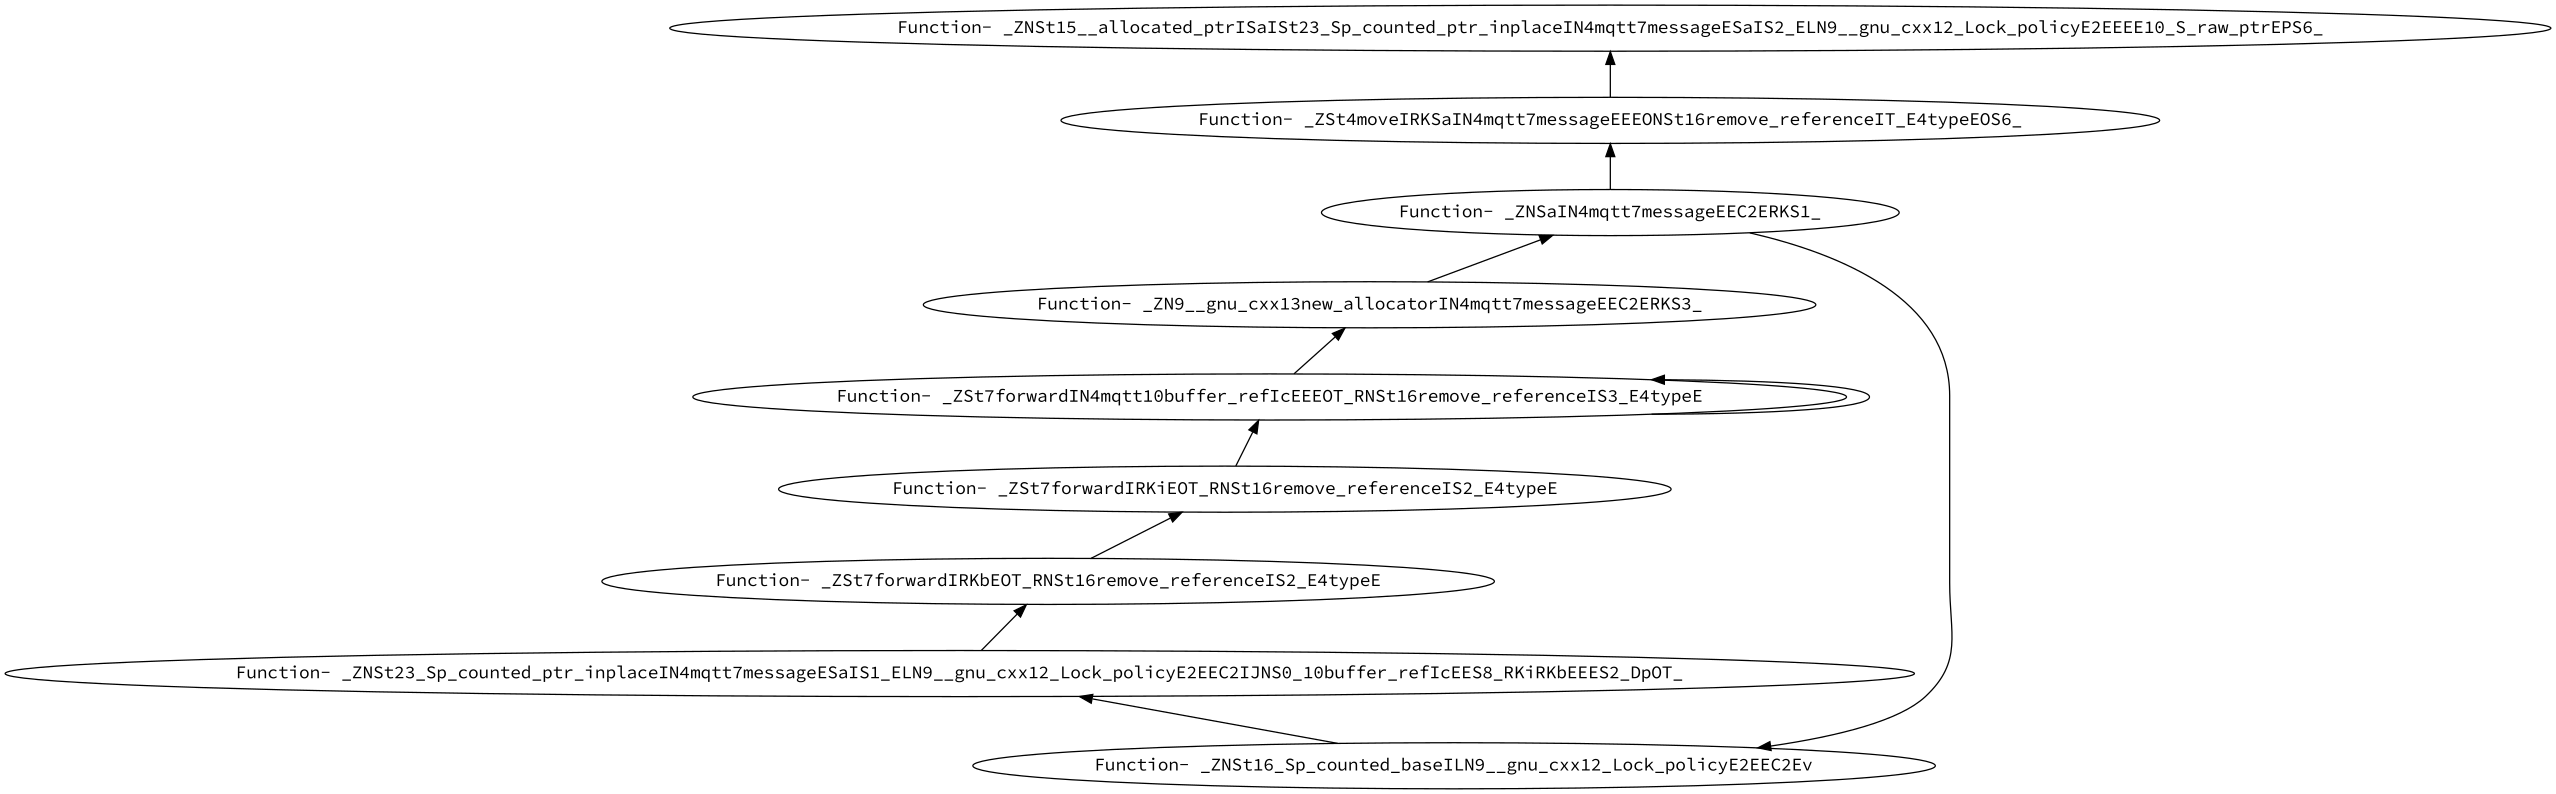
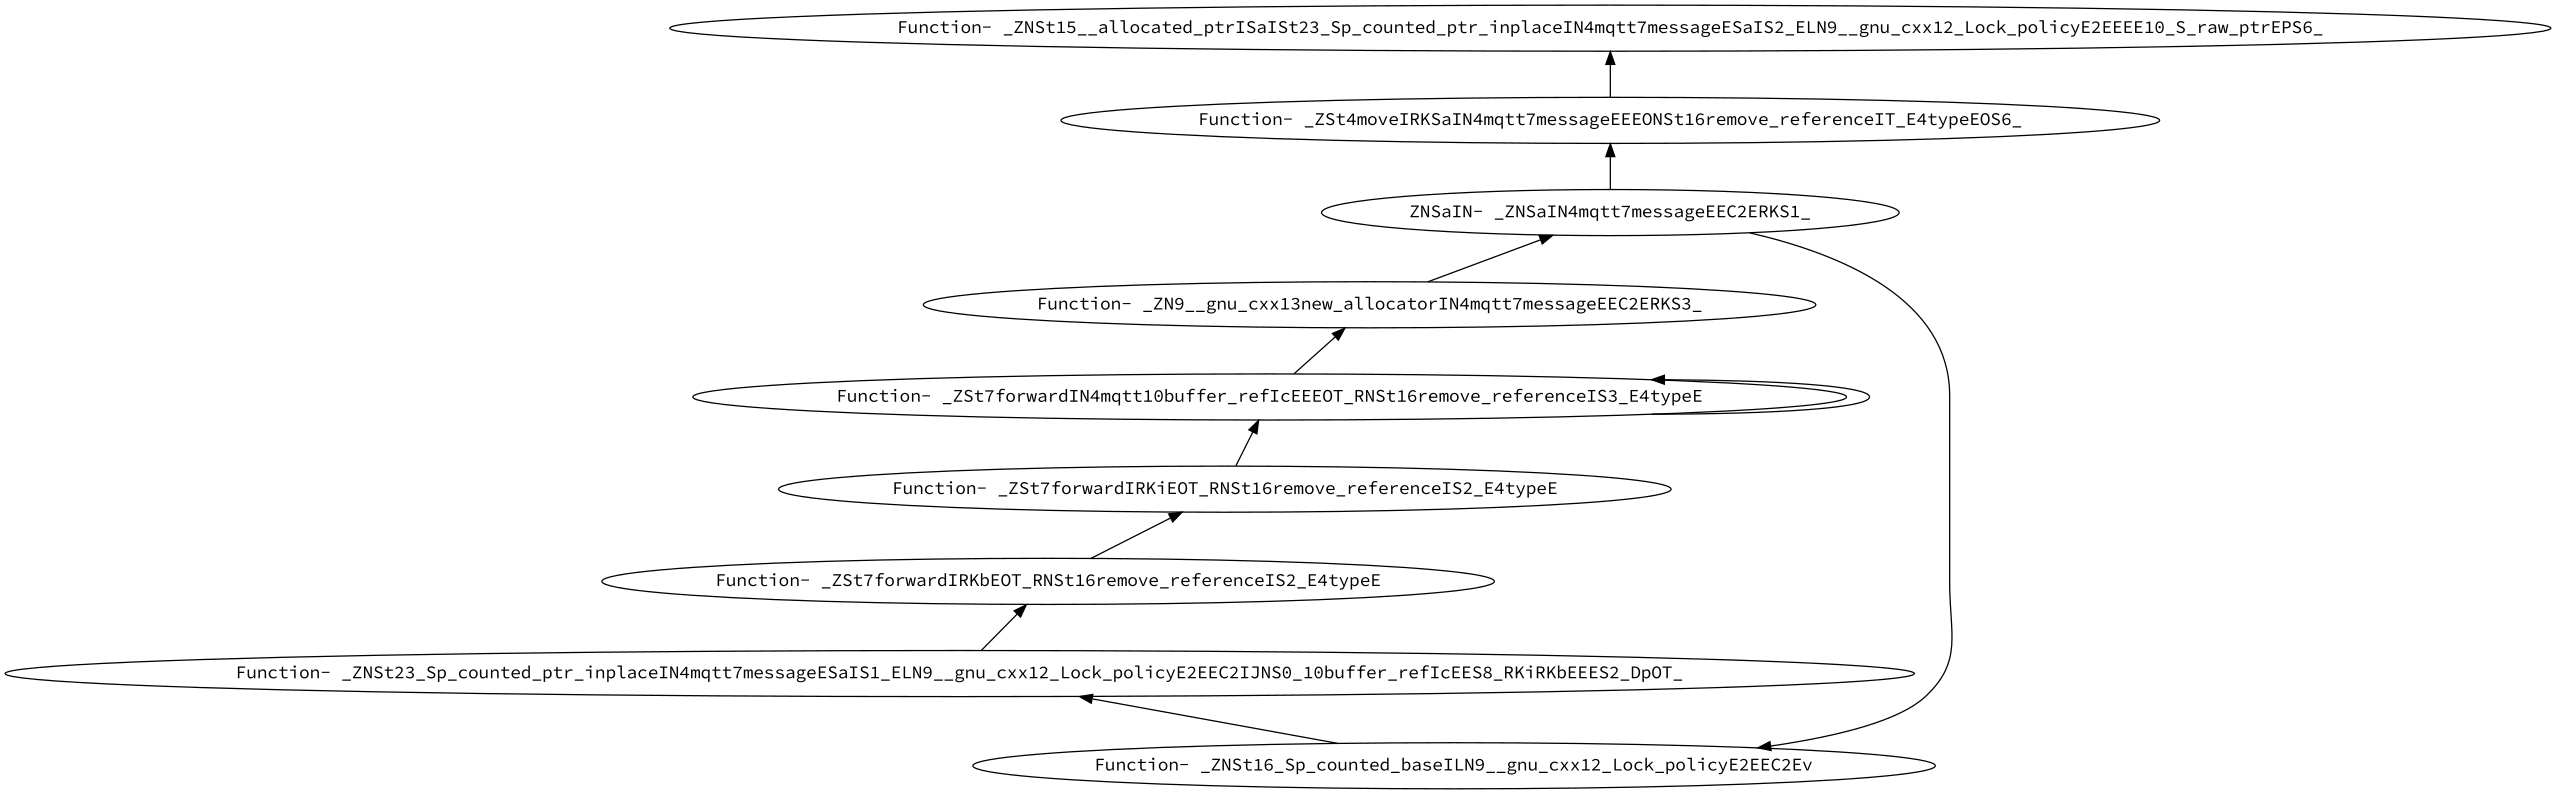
node "Function- _ZNSaIN4mqtt7messageEEC2ERKS1_": label "Function- _ZNSaIN4mqtt7messageEEC2ERKS1_" -> "ZNSaIN- _ZNSaIN4mqtt7messageEEC2ERKS1_"
